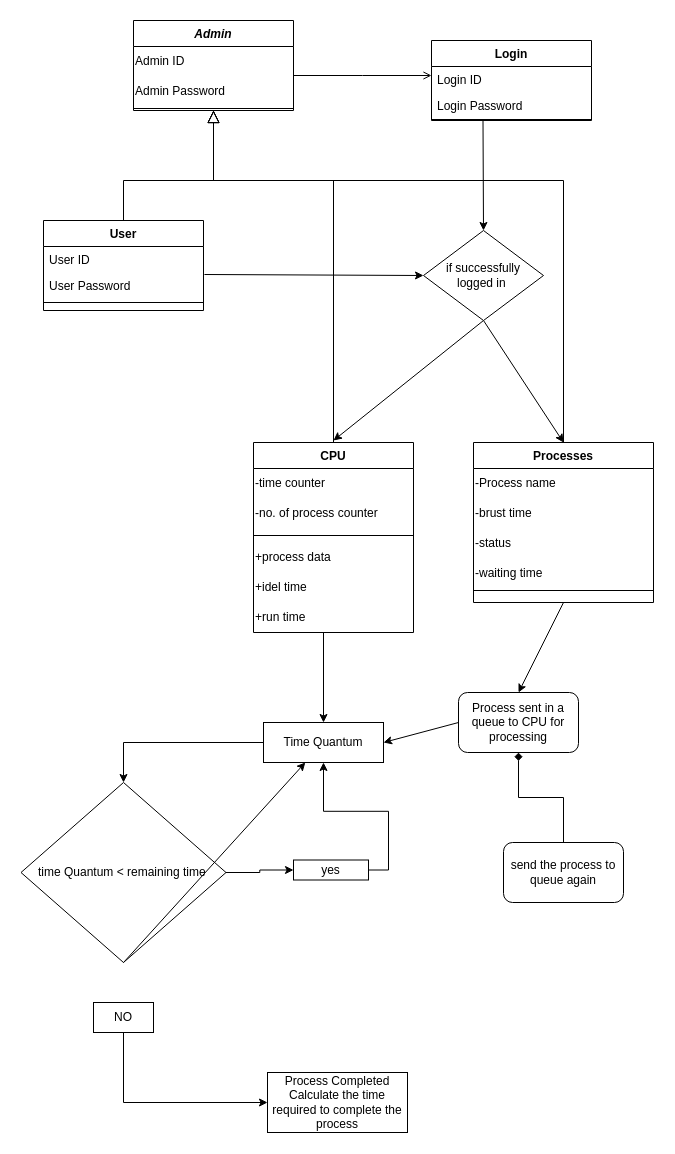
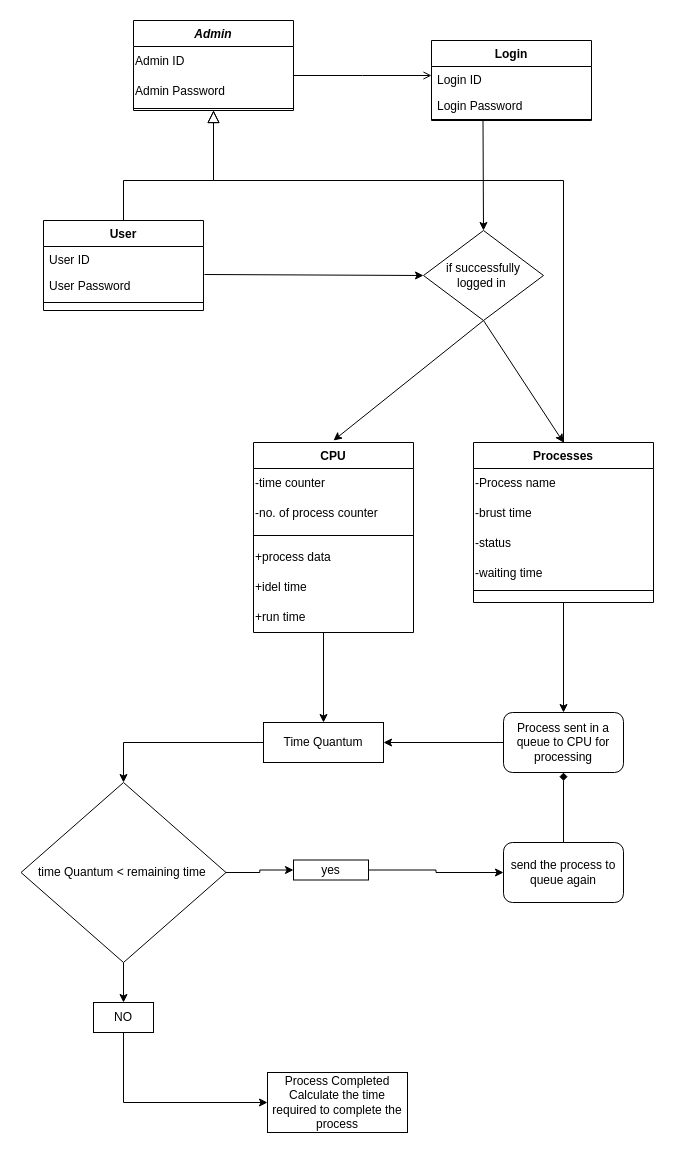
edge "CPU" -> "Admin": removed
node "Process sent in a queue to CPU for processing": moved (519, 723) -> (564, 743)
edge "yes" -> "Time Quantum": now "yes" -> "send the process to queue again"
edge "time Quantum < remaining time" -> "Time Quantum": now "time Quantum < remaining time" -> "NO"
